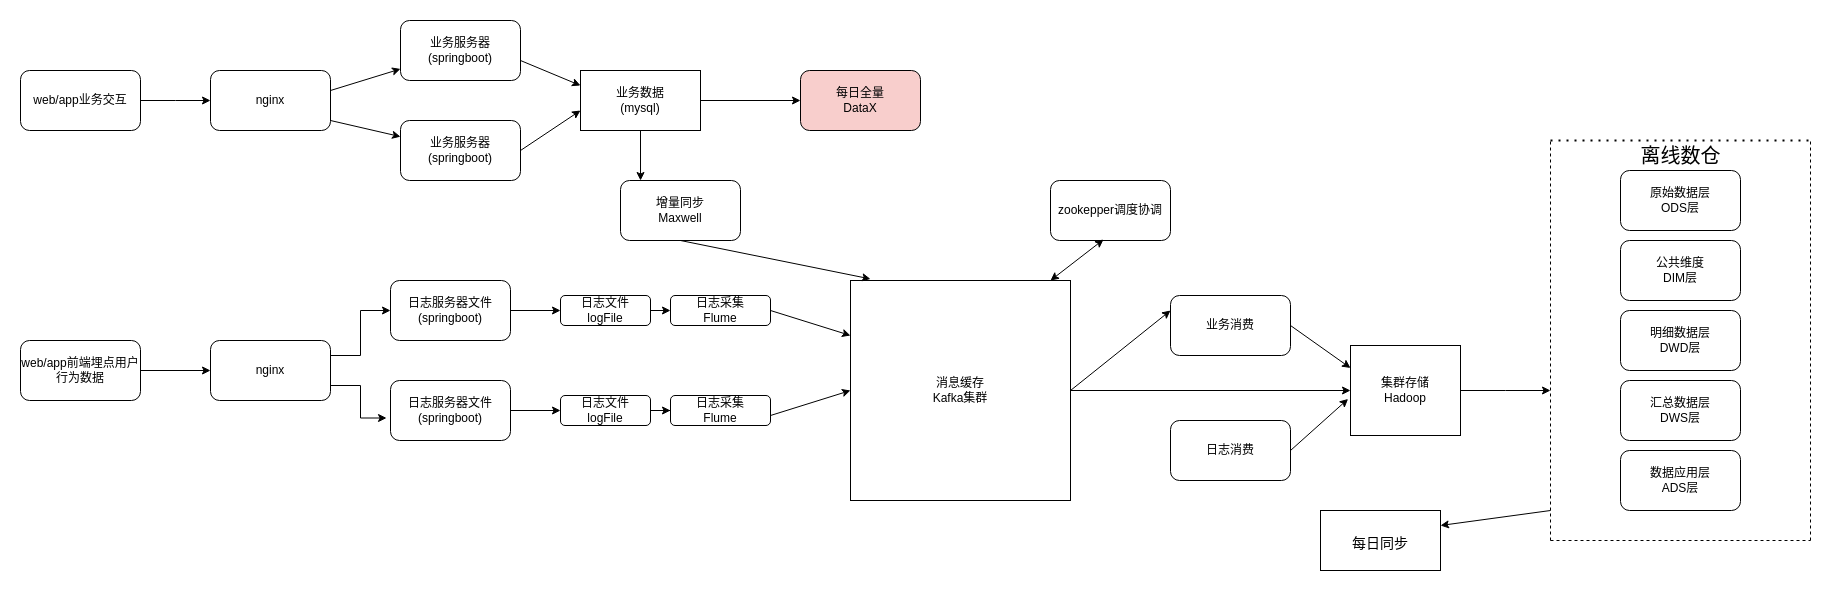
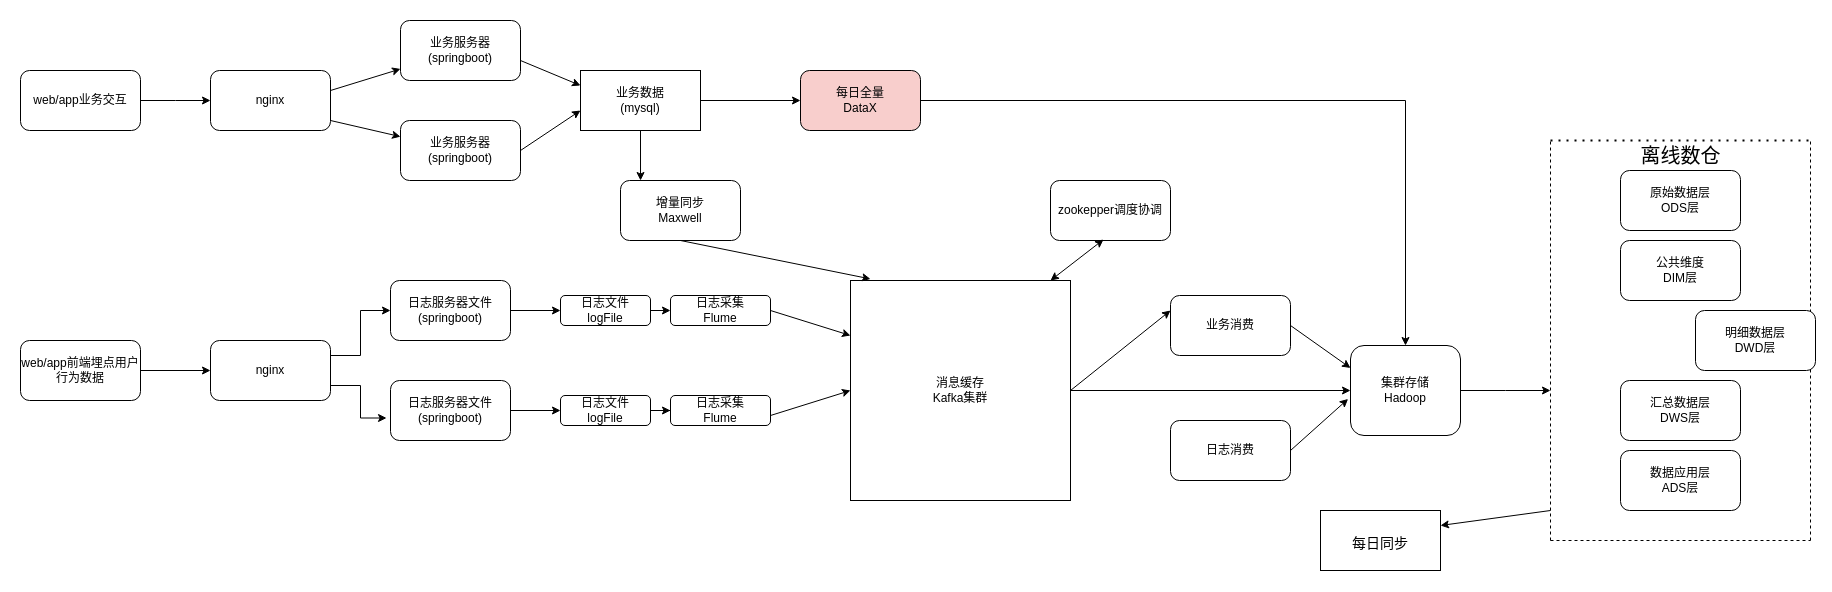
edge "每日全量 DataX" -> "集群存储 Hadoop": added
node "明细数据层 DWD层": moved (1681, 341) -> (1756, 341)
node "集群存储 Hadoop": shape rectangle -> rounded rectangle
